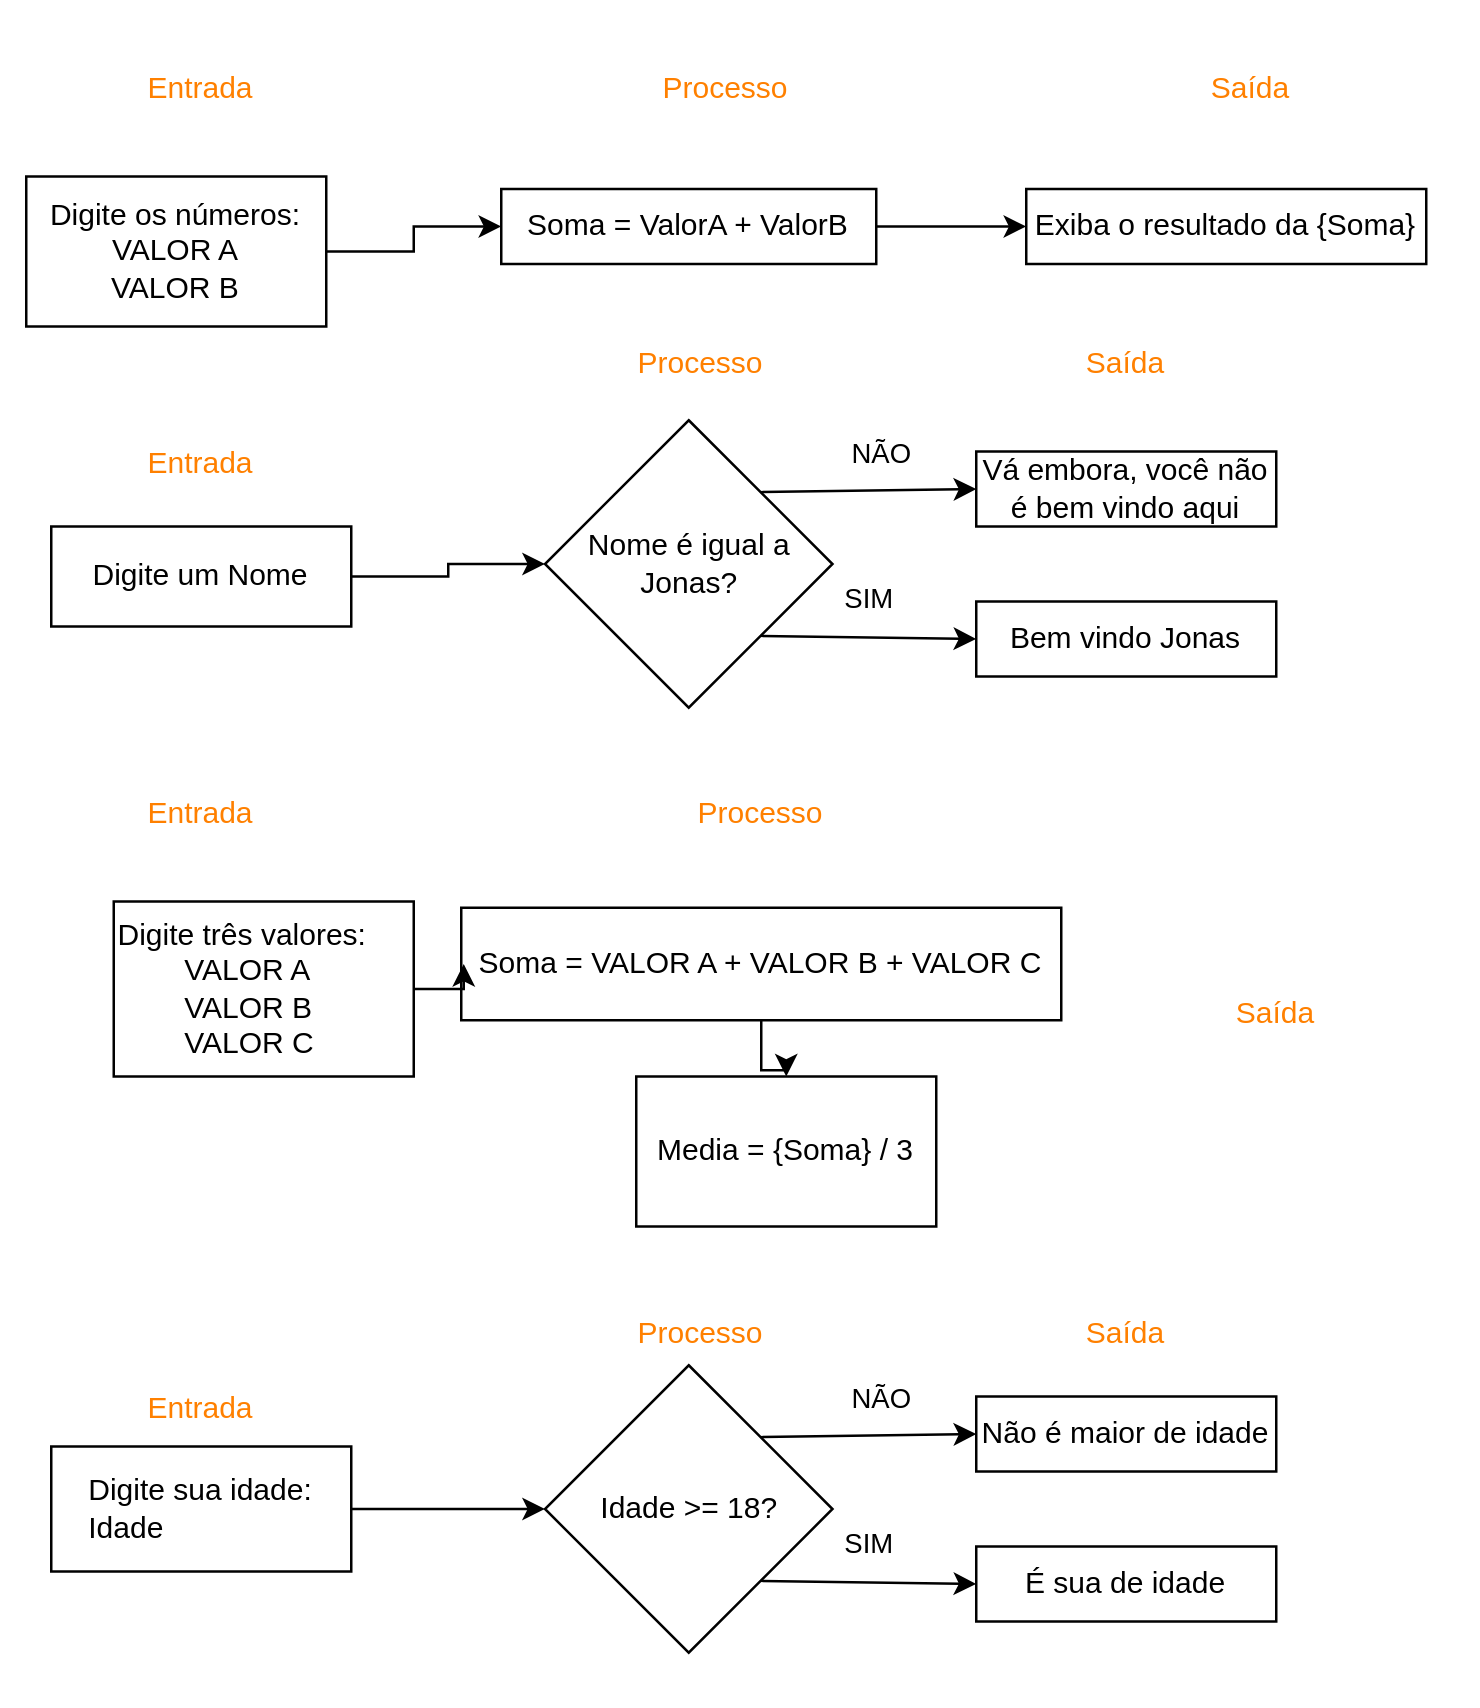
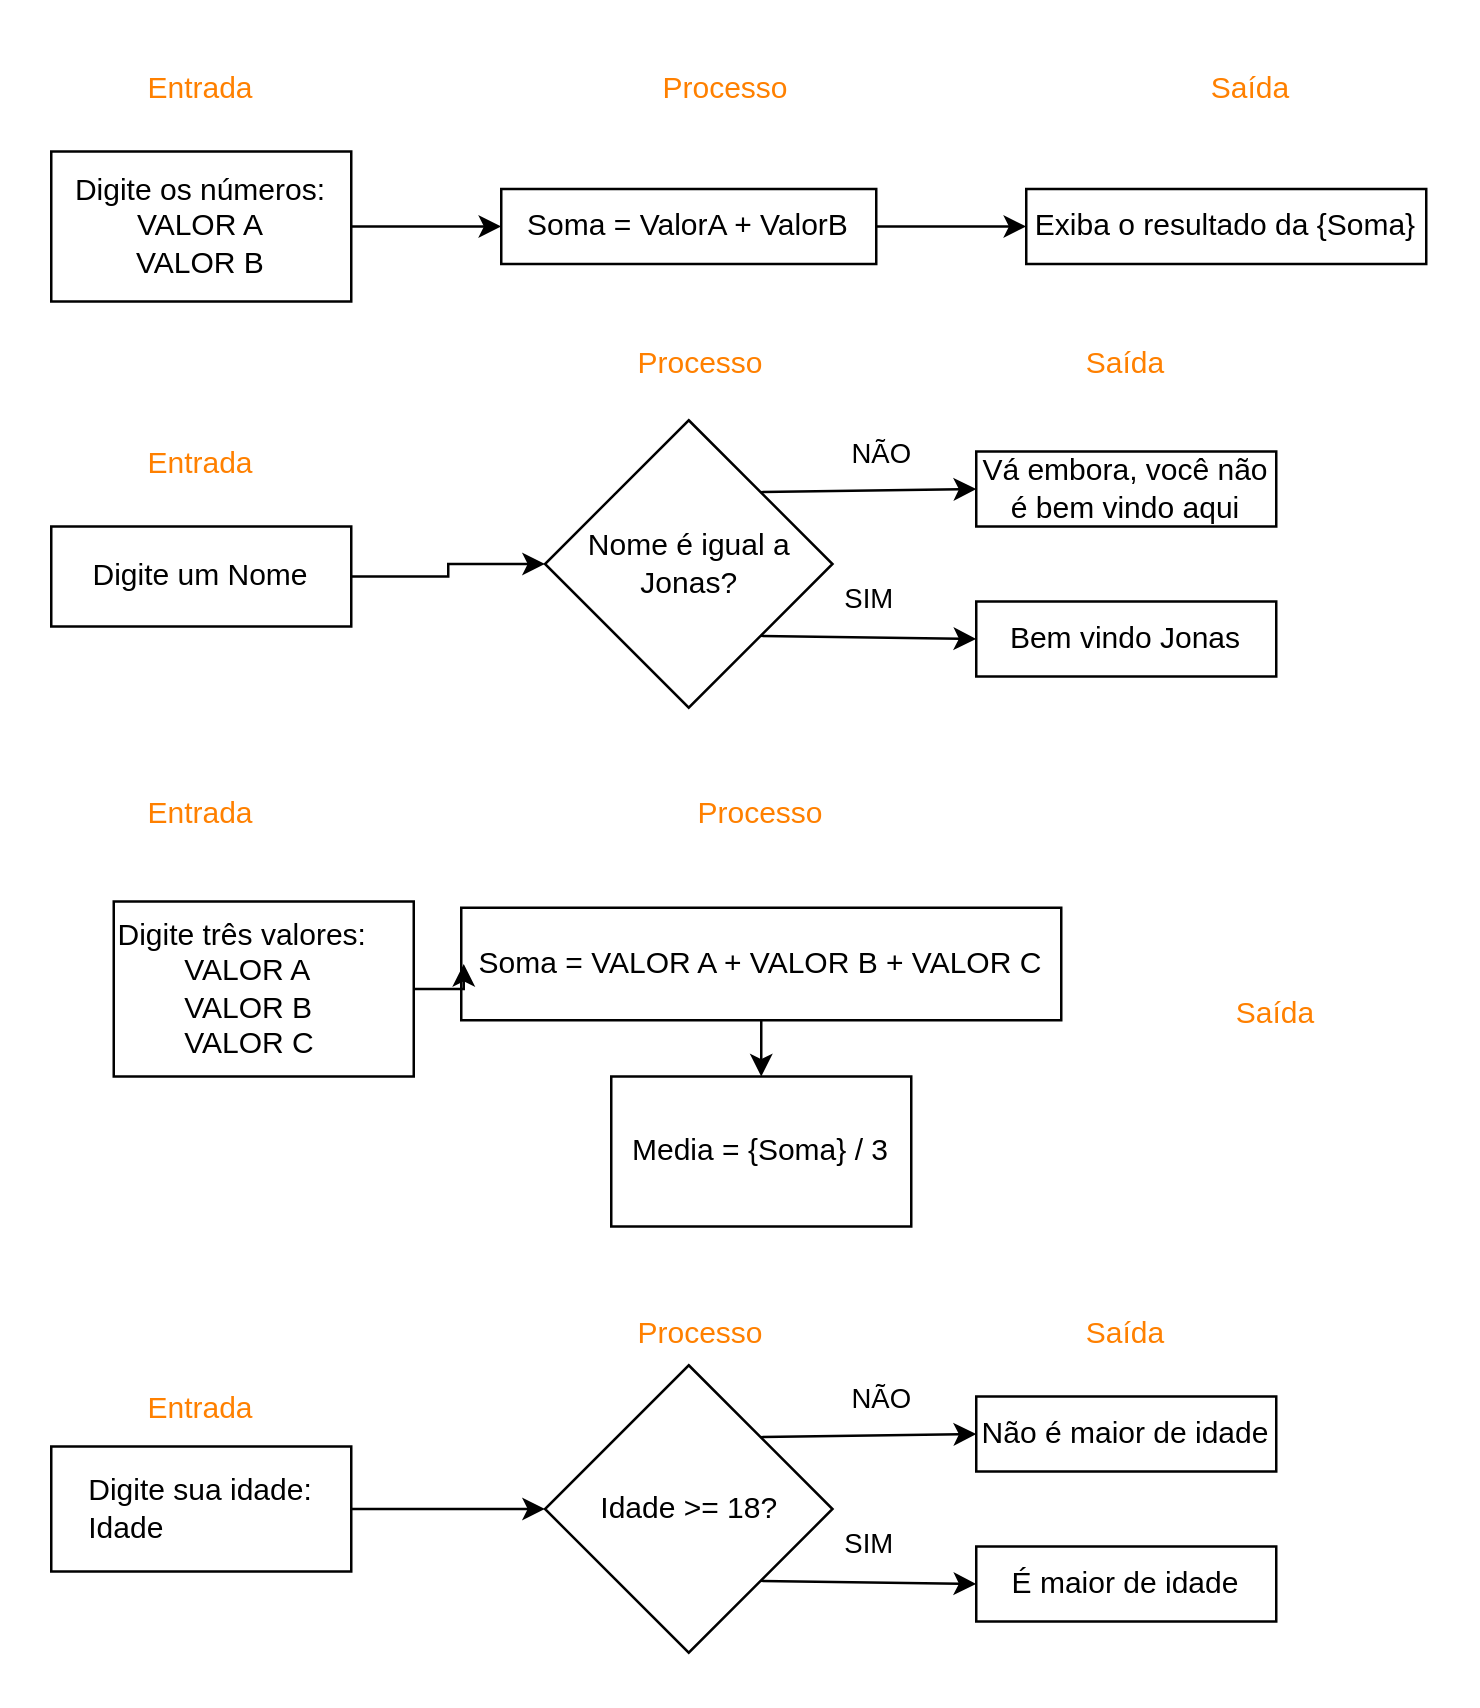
node "Digite os números: VALOR A VALOR B": moved (176, 251) -> (201, 226)
node "Media = {Soma} / 3": moved (786, 1151) -> (761, 1151)
node "É sua de idade": label "É sua de idade" -> "É maior de idade"
